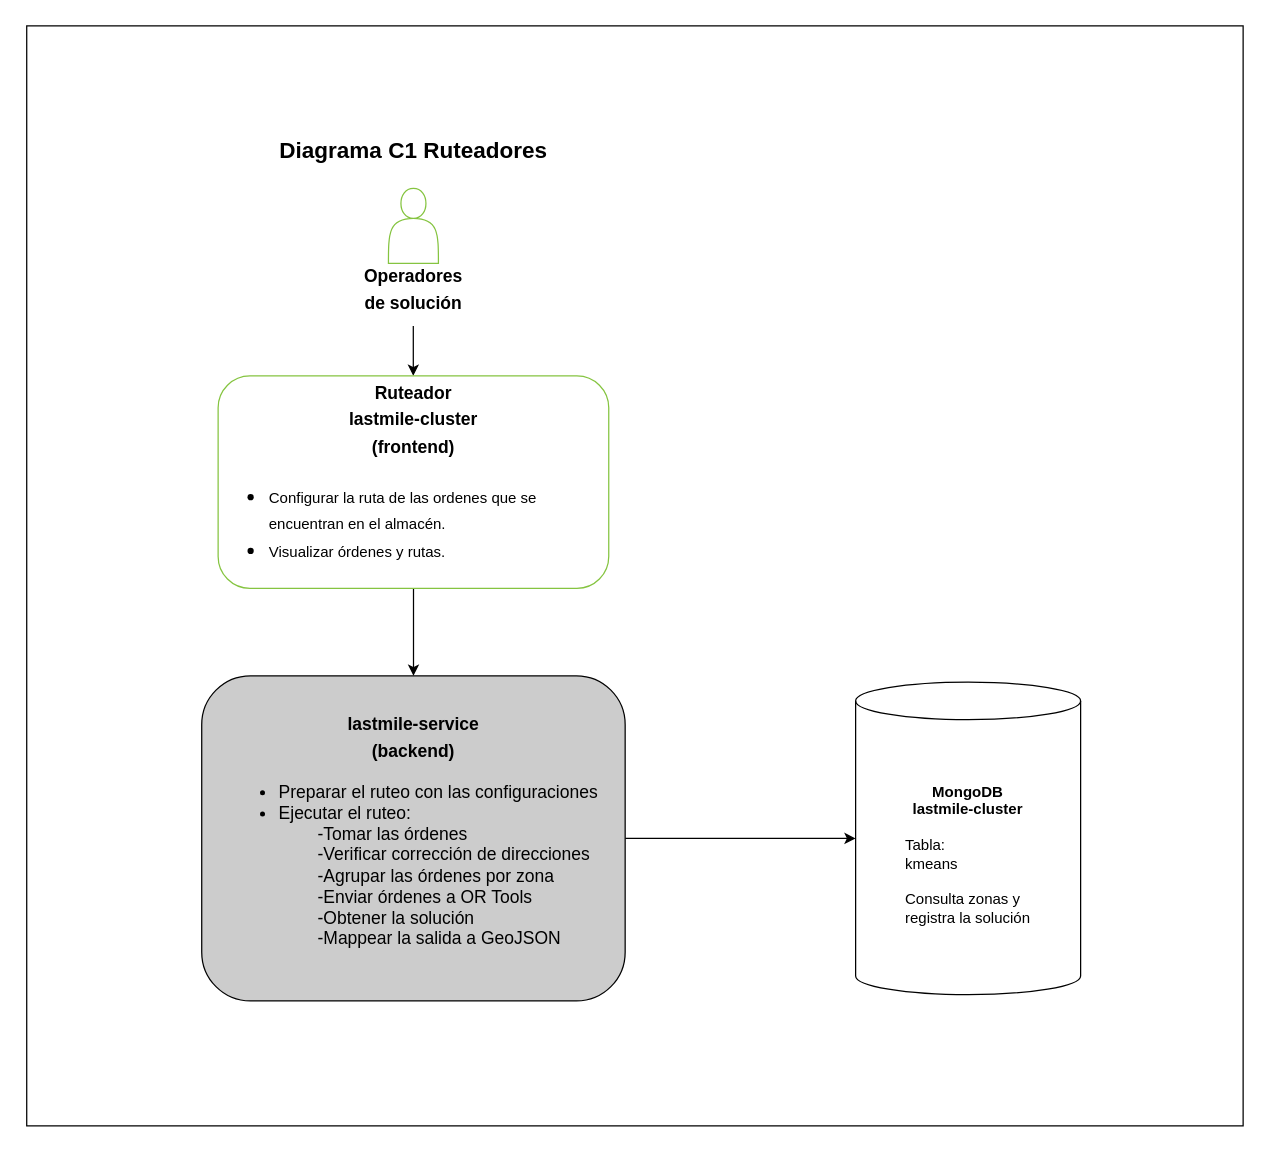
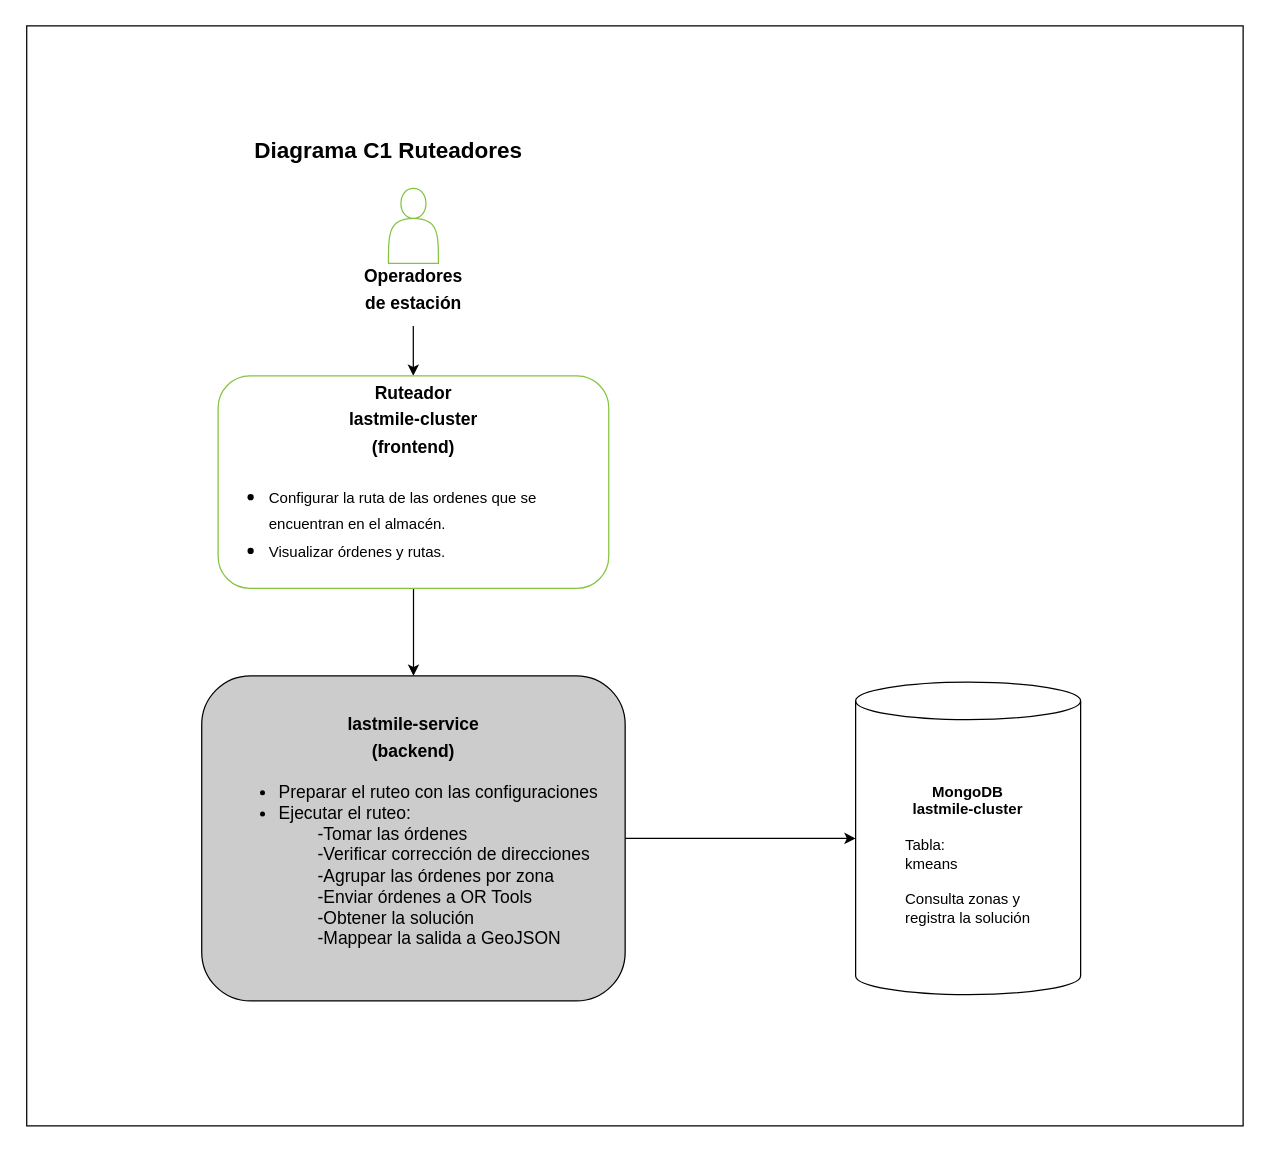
node "Diagrama C1 Ruteadores": moved (413, 151) -> (388, 151)
node "Operadores de solución": label "Operadores de solución" -> "Operadores de estación"
